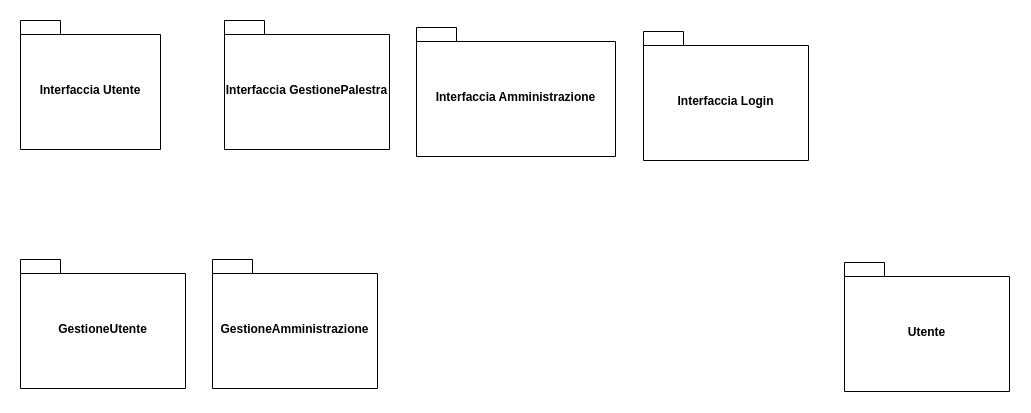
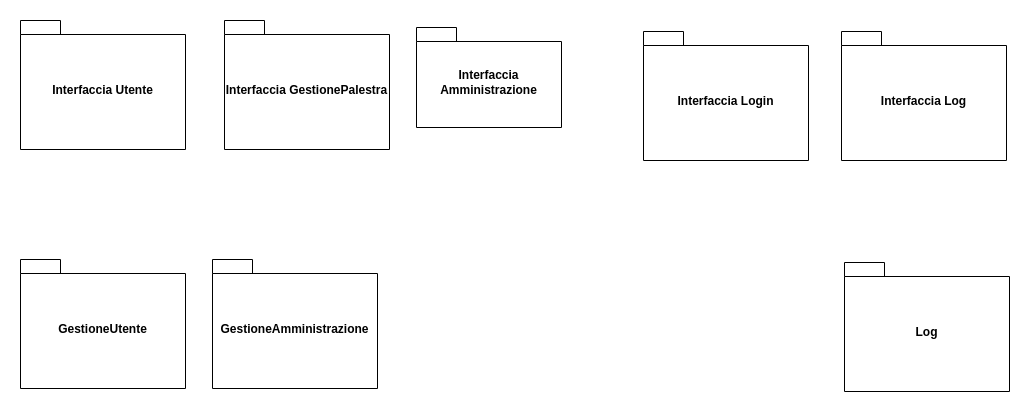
node "Interfaccia Utente": size 140x129 -> 165x129
node "Interfaccia Amministrazione": size 199x129 -> 145x100
node "Interfaccia Log": added
node "Utente": label "Utente" -> "Log"
